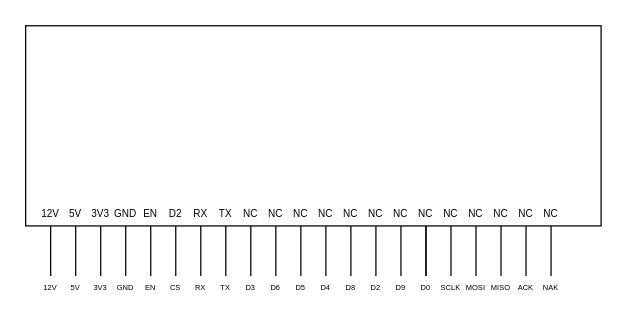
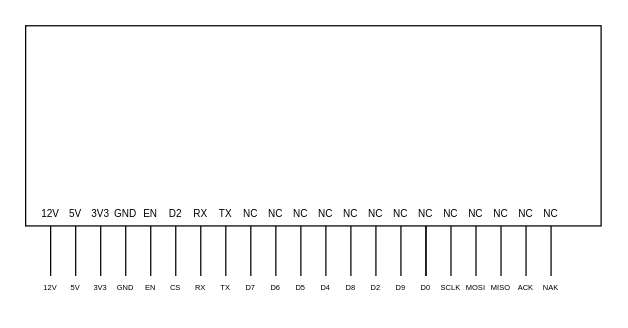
node "D3": label "D3" -> "D7"
